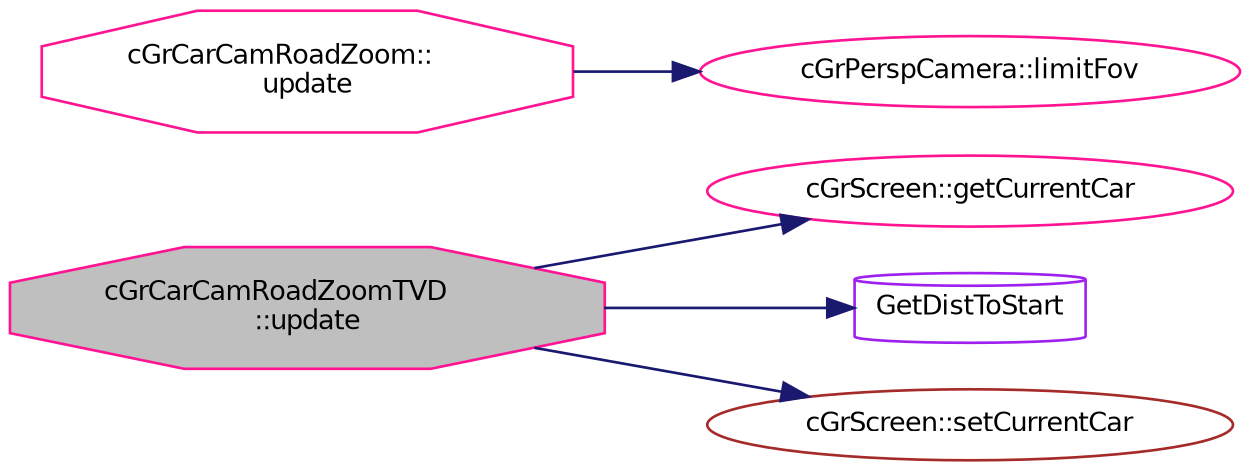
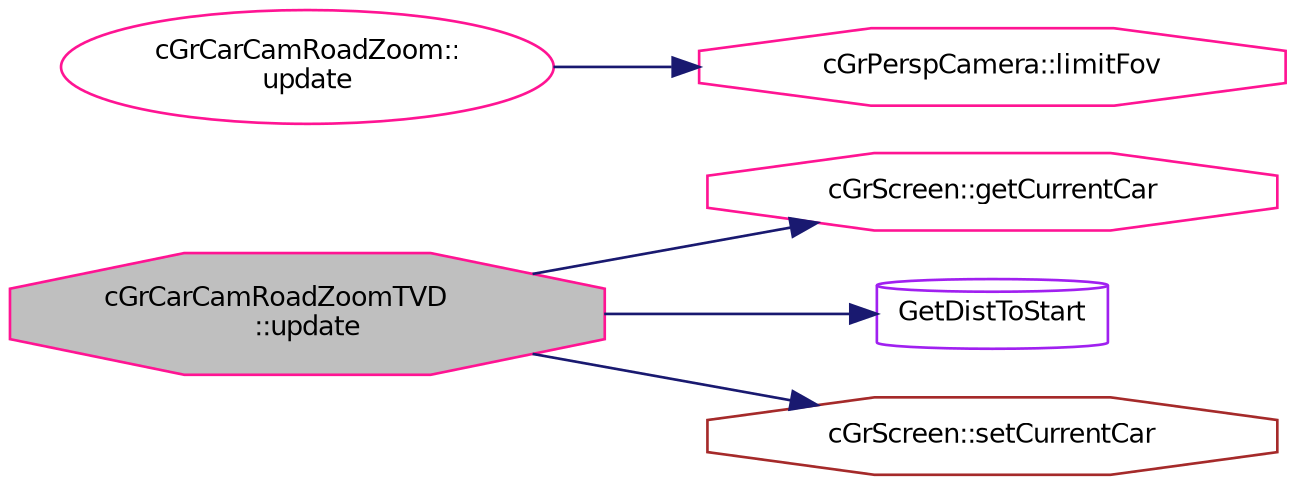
node "cGrCarCamRoadZoom:: update": shape octagon -> ellipse
node "cGrPerspCamera::limitFov": shape ellipse -> octagon
node "cGrScreen::getCurrentCar": shape ellipse -> octagon
node "cGrScreen::setCurrentCar": shape ellipse -> octagon
